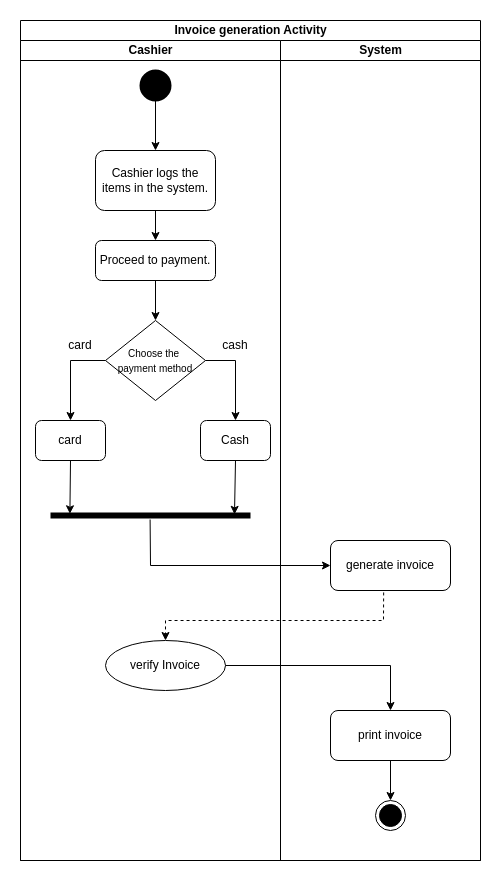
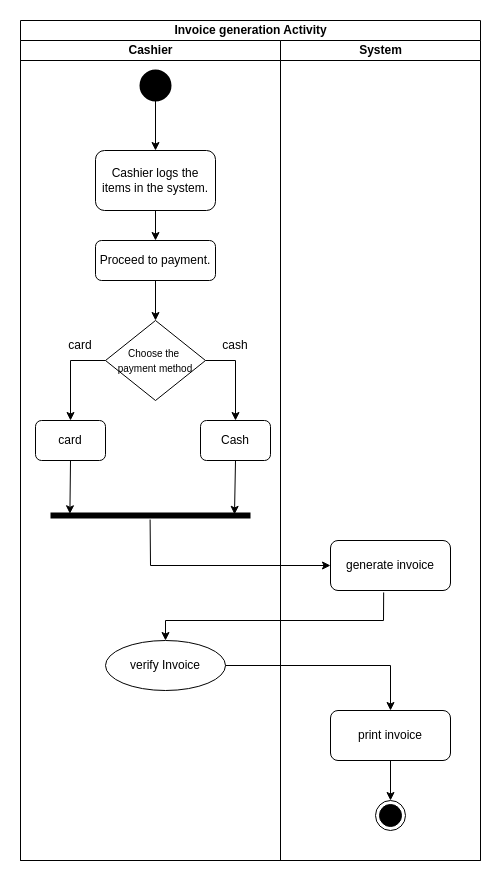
edge "generate invoice" -> "verify Invoice": style dashed -> solid
